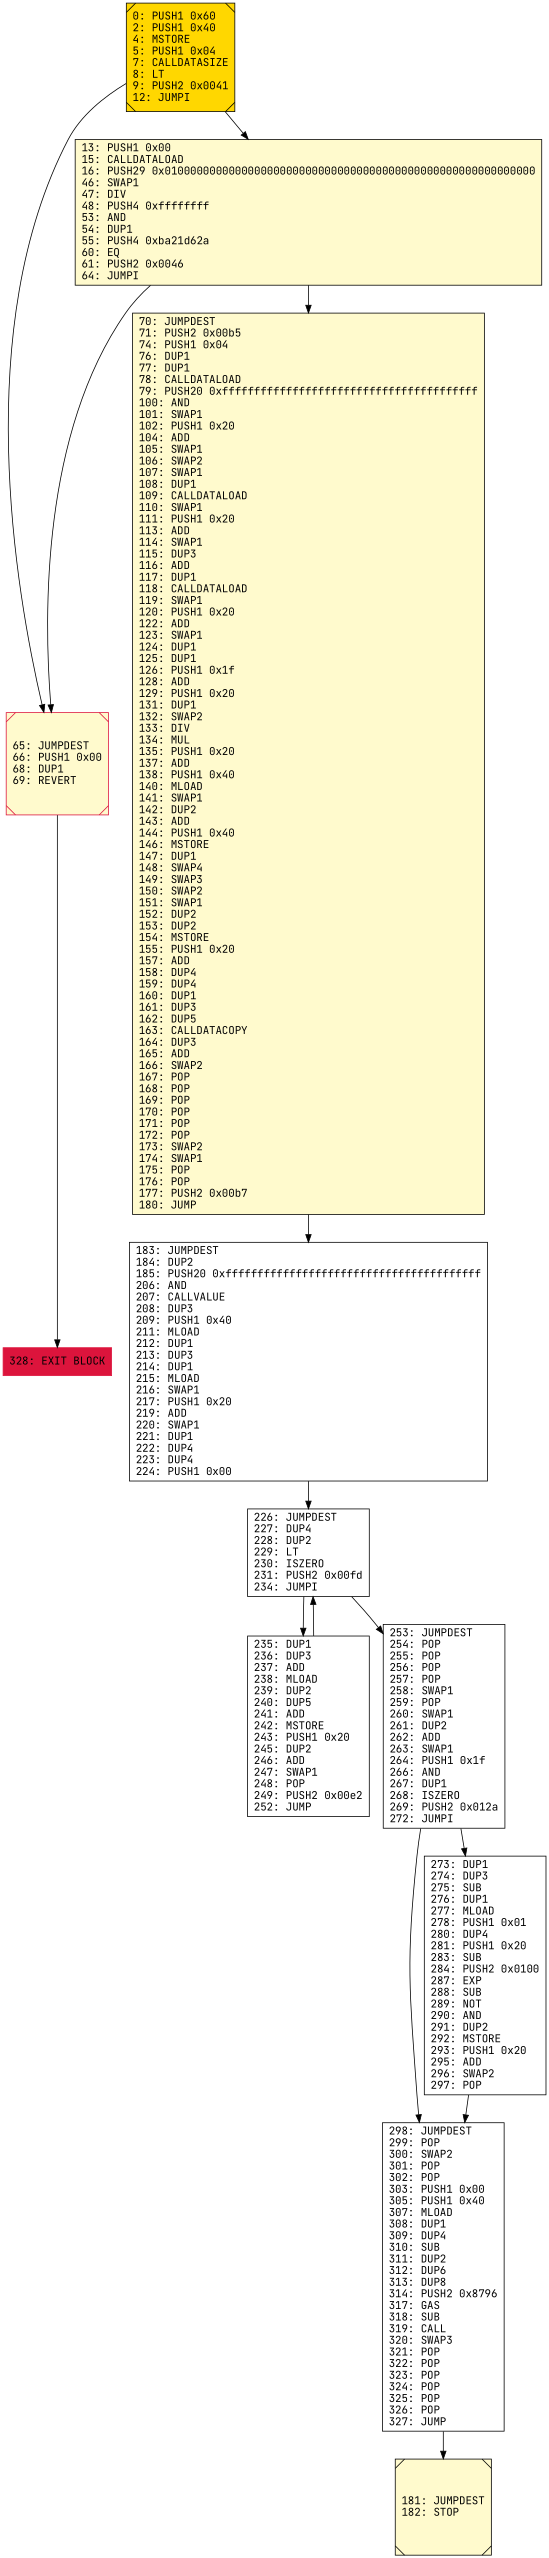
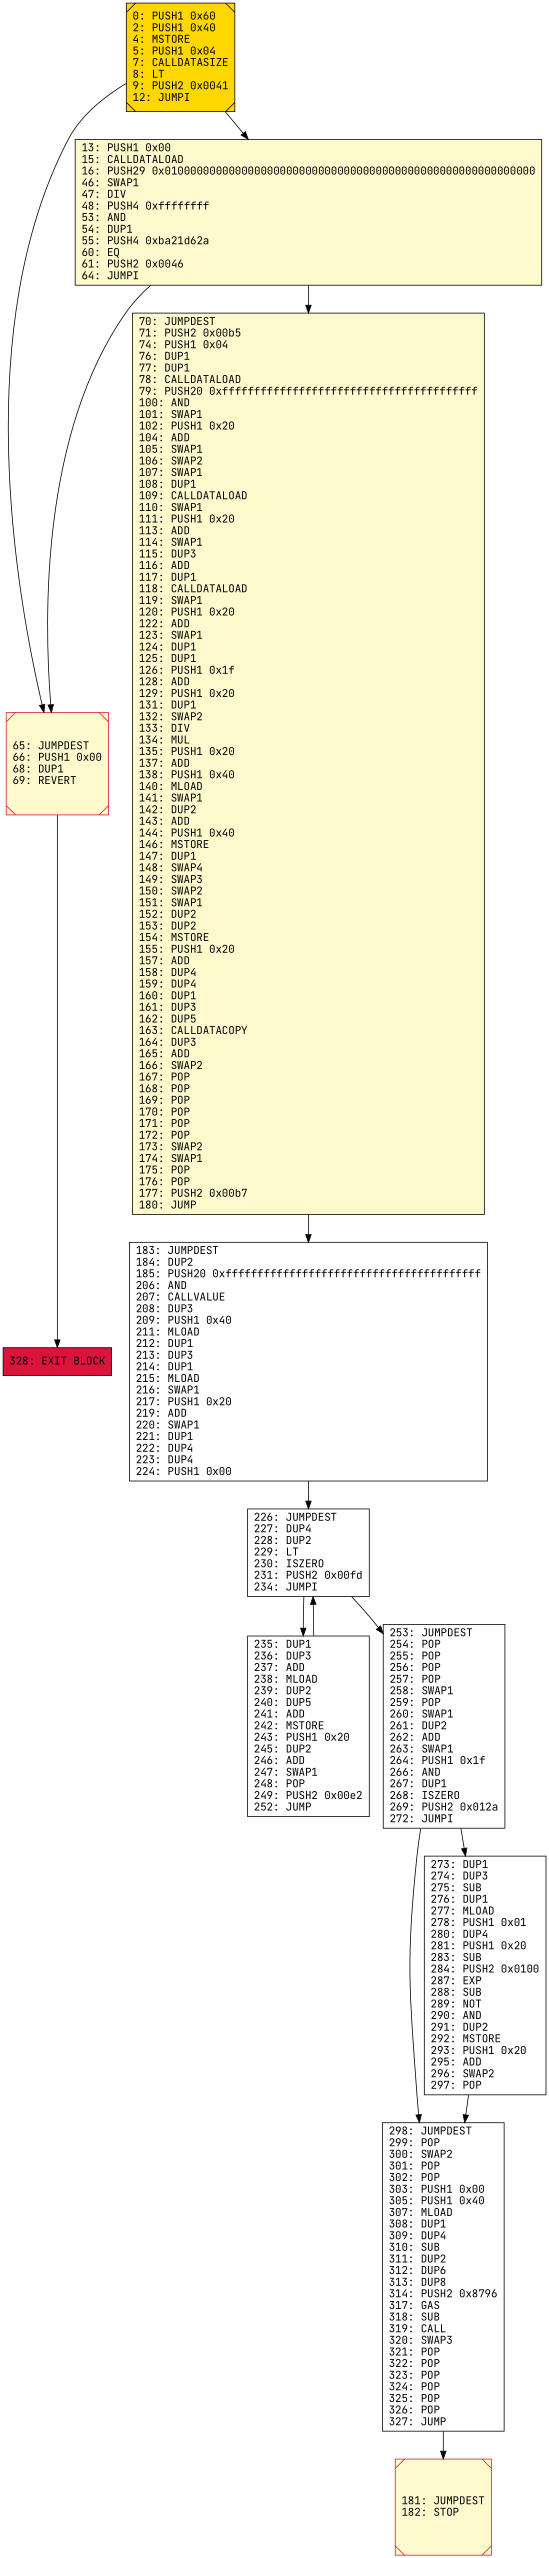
node "328: EXIT BLOCK": color crimson -> black
node "181: JUMPDEST 182: STOP": color black -> crimson
